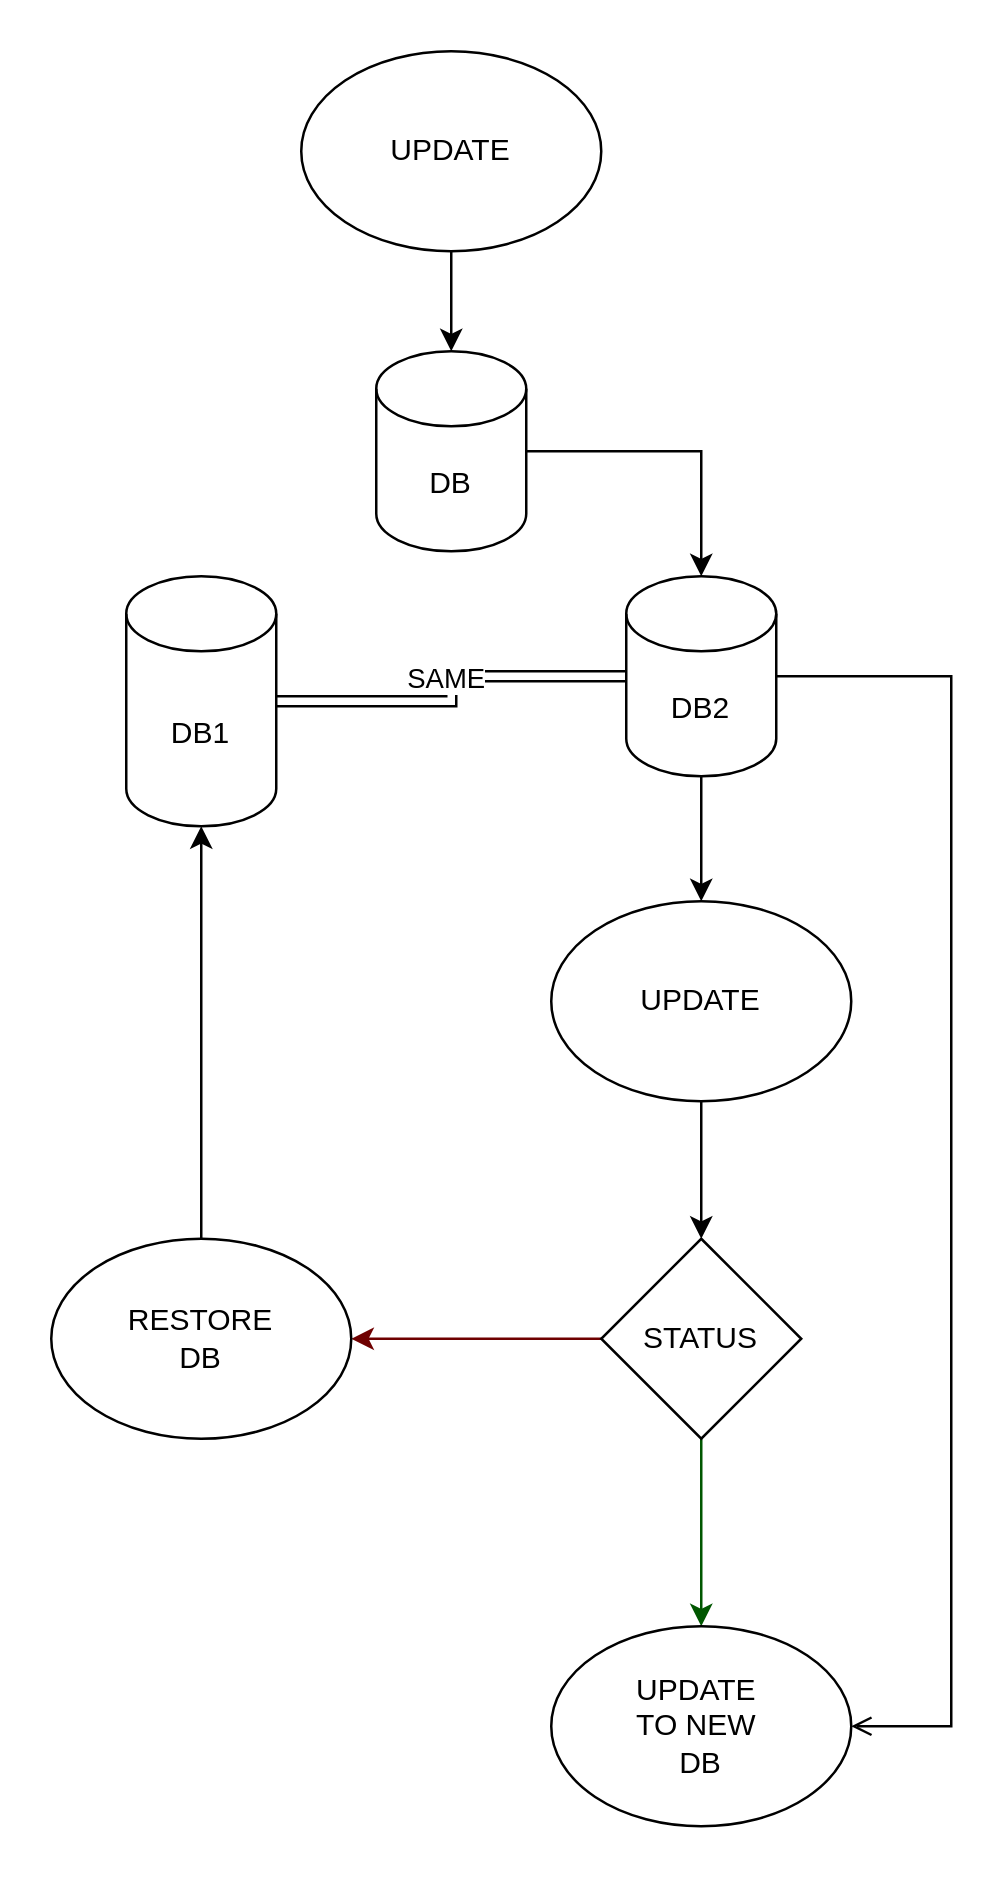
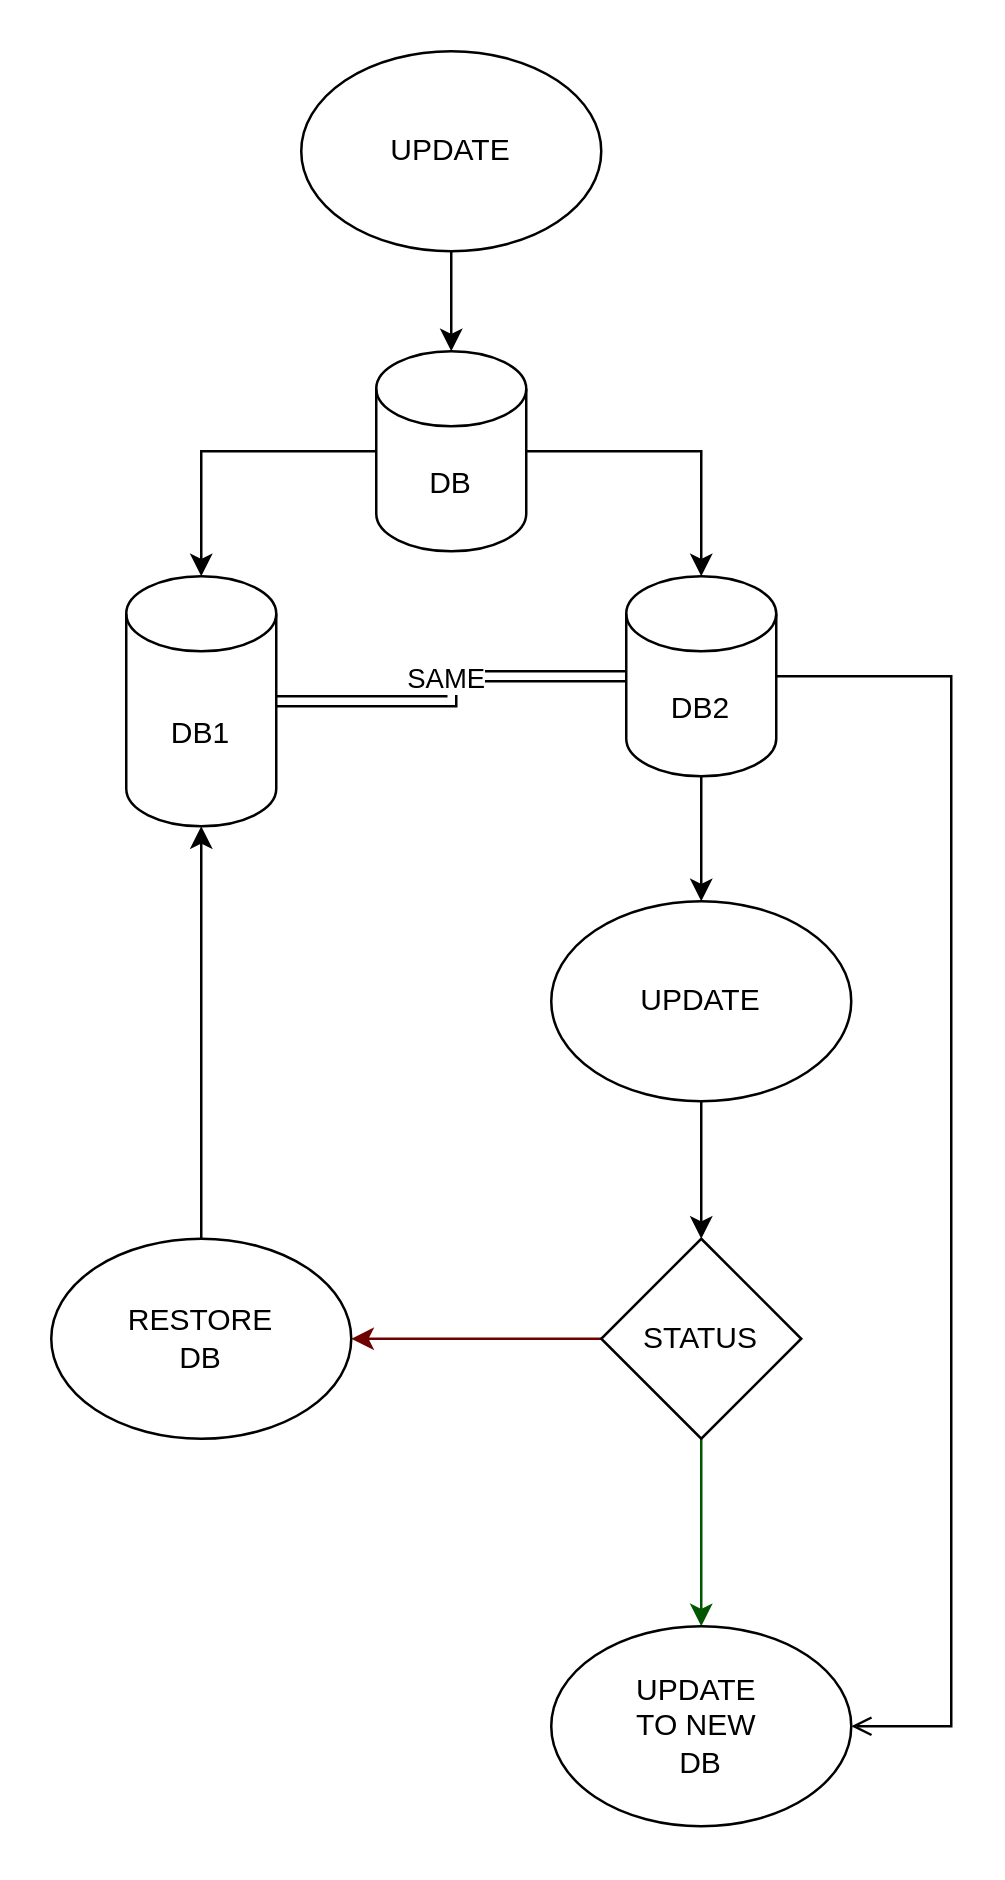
edge "DB" -> "DB1": added
